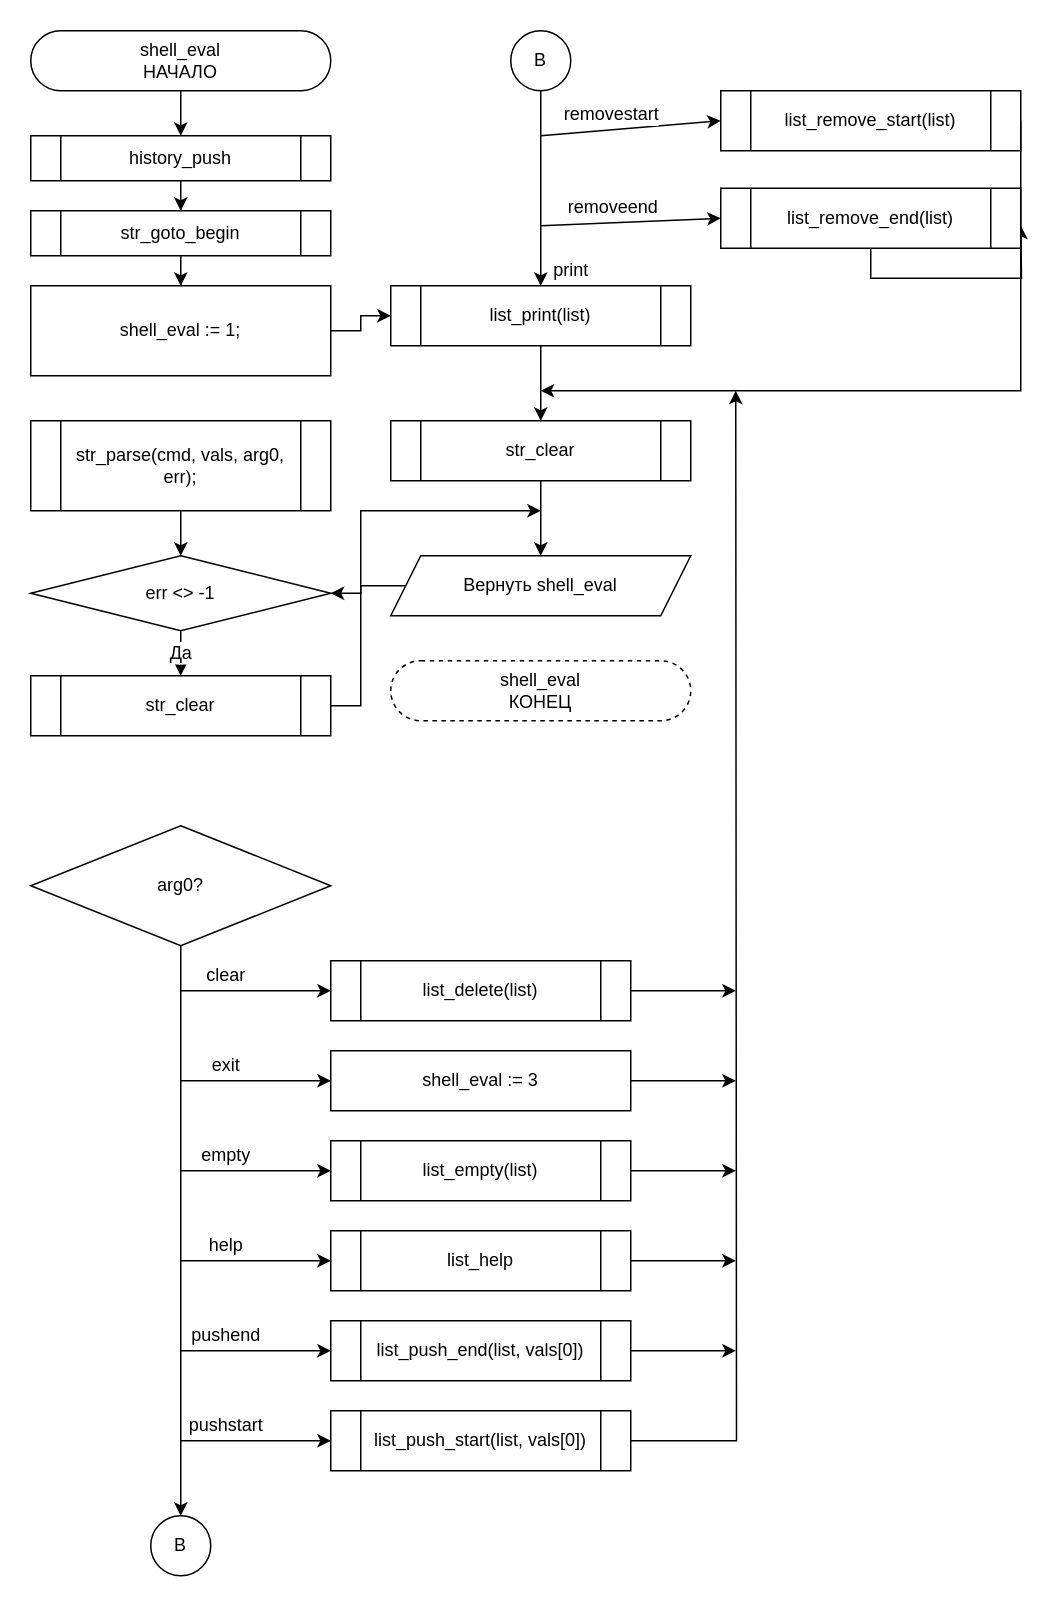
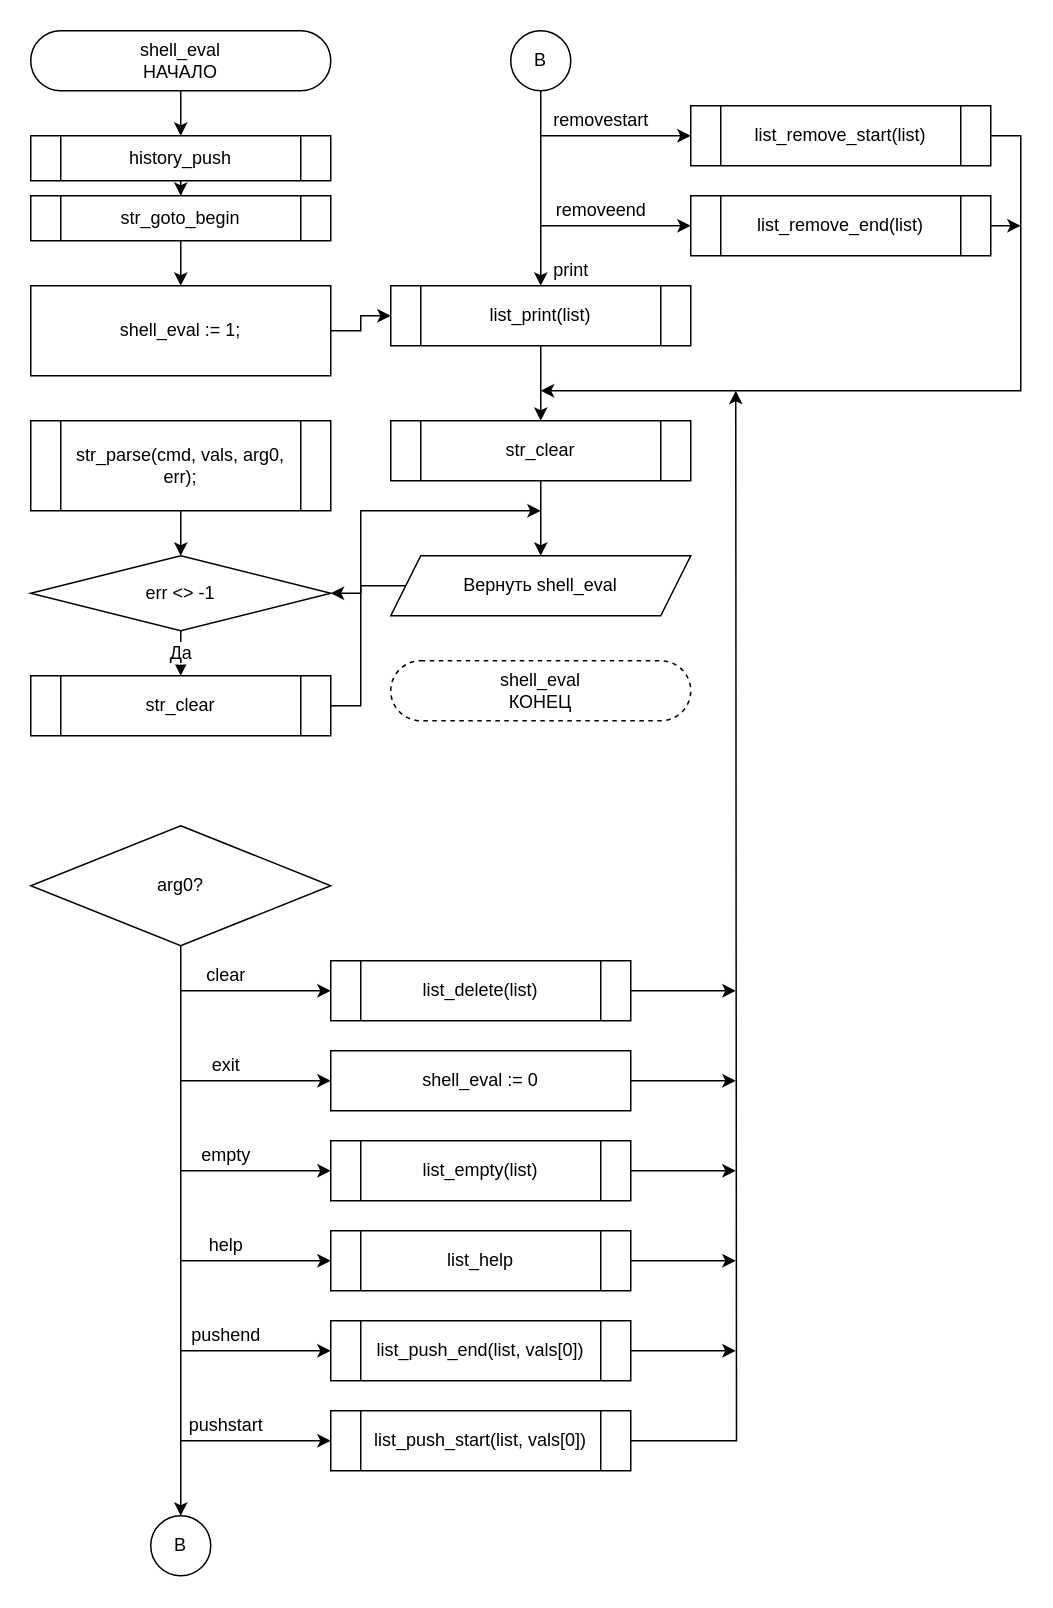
node "list_remove_start(list)": moved (871, 121) -> (841, 136)
node "list_remove_end(list)": moved (871, 218) -> (841, 226)
node "str_goto_begin": moved (181, 233) -> (181, 218)
node "shell_eval := 3": label "shell_eval := 3" -> "shell_eval := 0"
